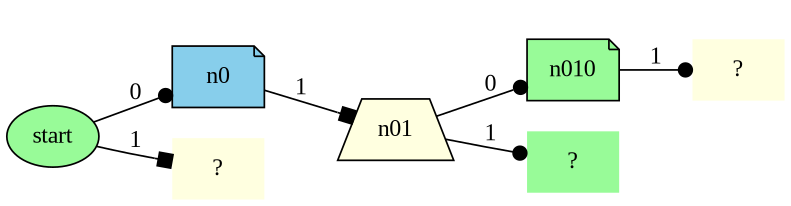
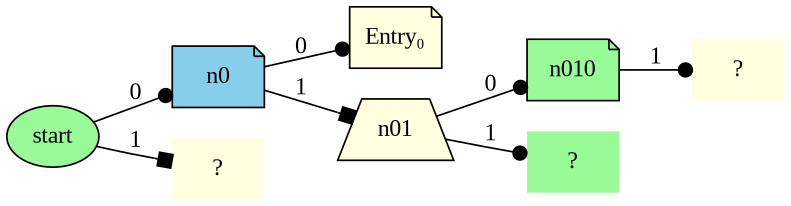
node "Entry₀": added
